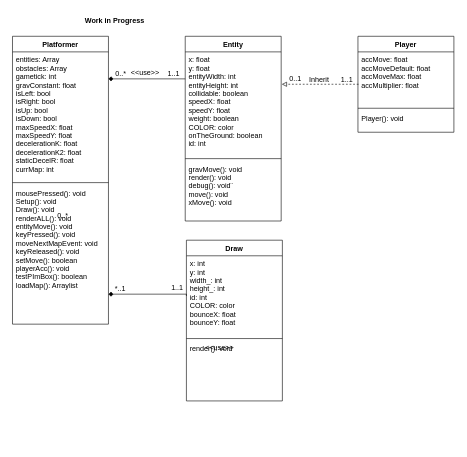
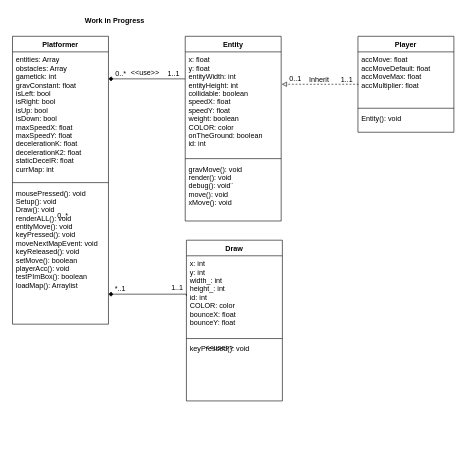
node "Player(): void": label "Player(): void" -> "Entity(): void"
node "render(): void": label "render(): void" -> "keyPressed(): void"
